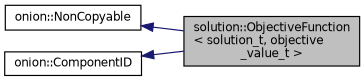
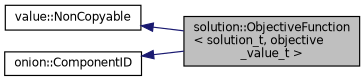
node "onion::NonCopyable": label "onion::NonCopyable" -> "value::NonCopyable"
